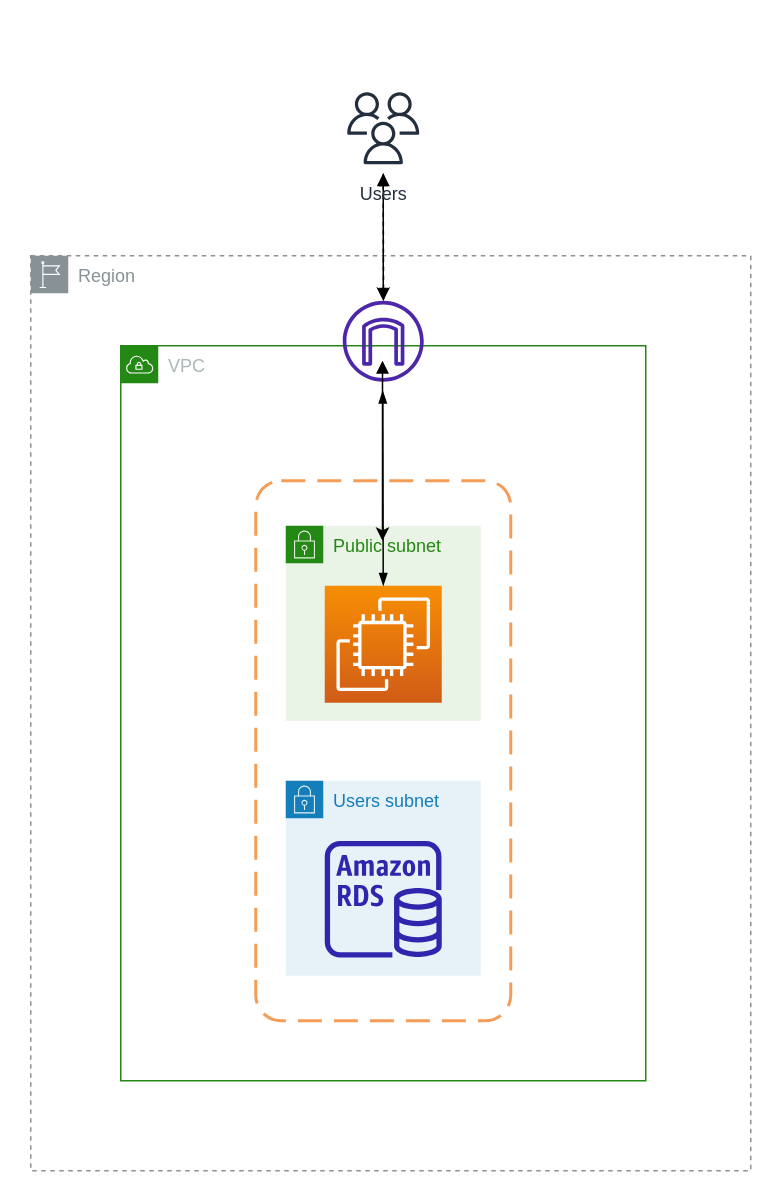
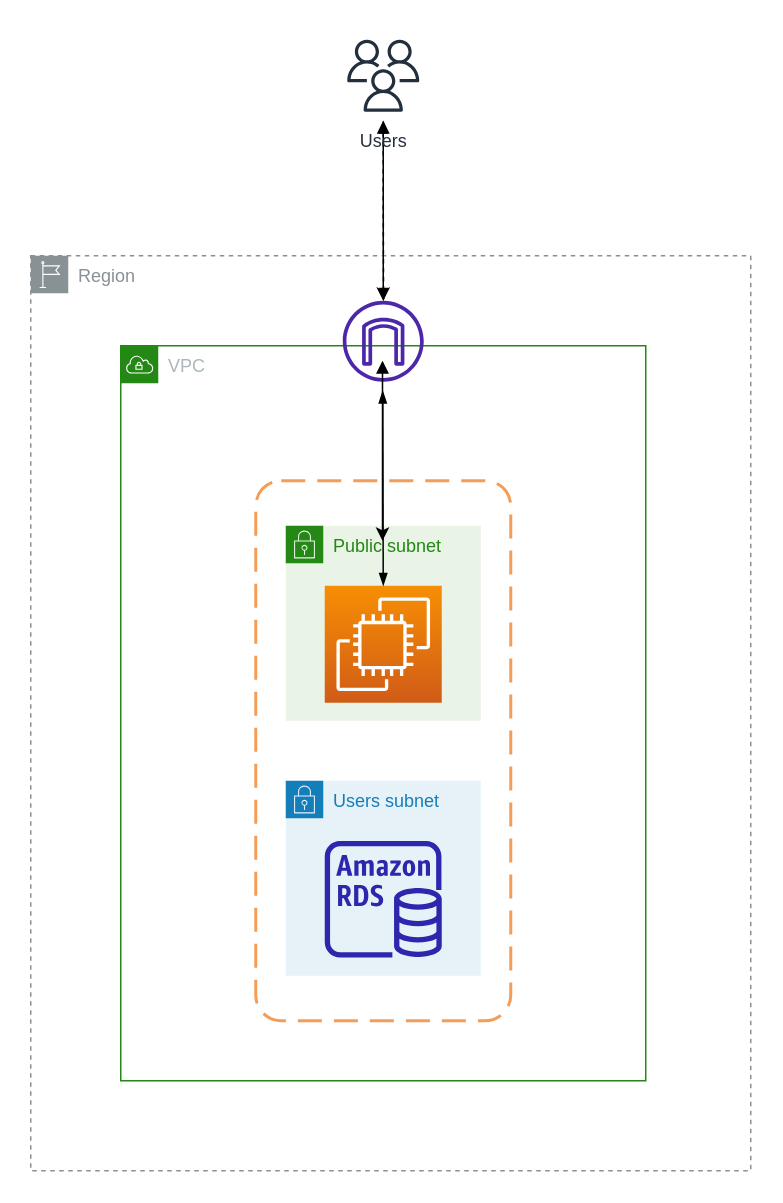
node "Users": moved (383, 128) -> (383, 76)
